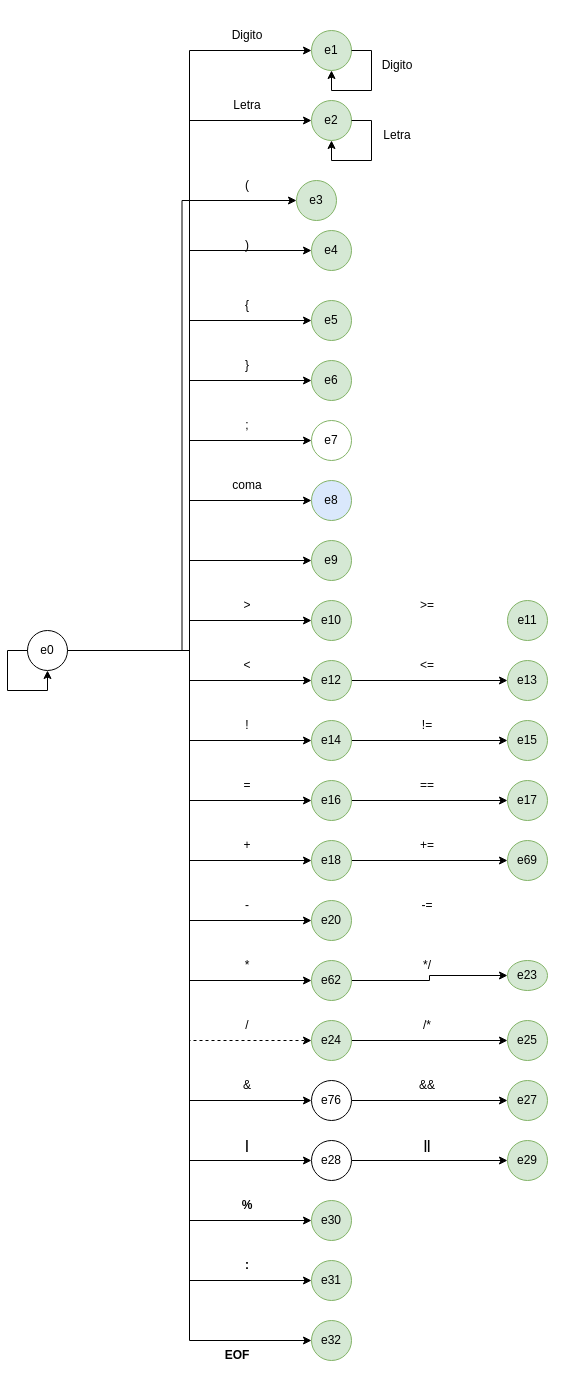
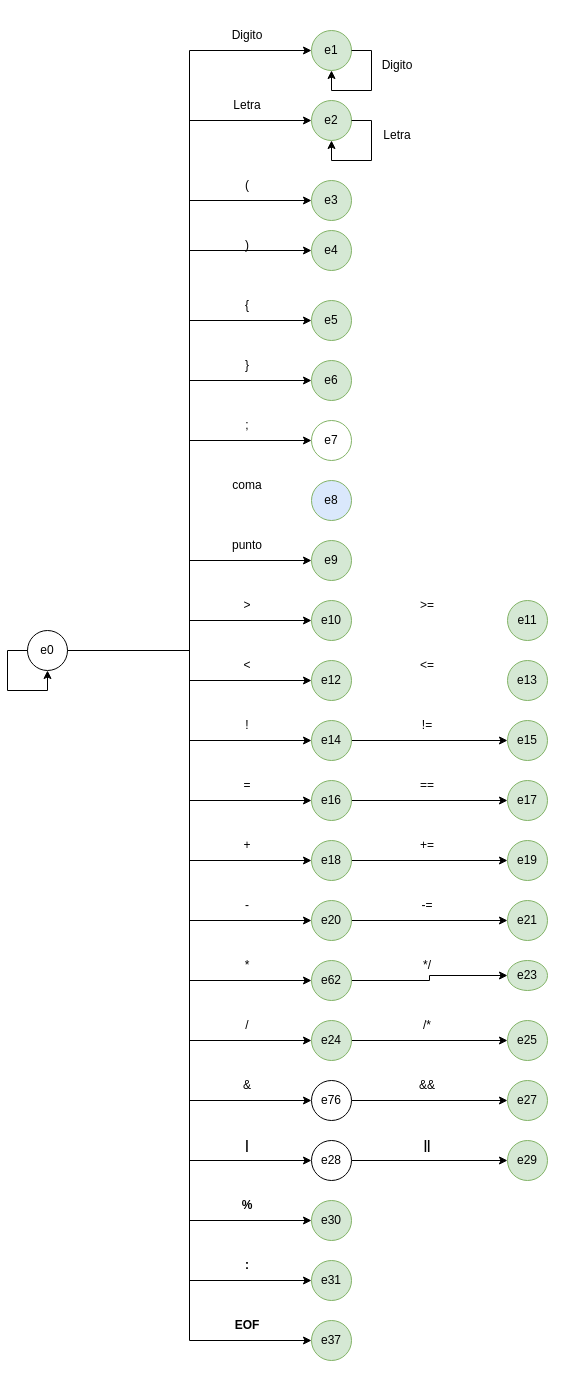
node "e3": moved (317, 201) -> (332, 201)
edge "e0" -> "e8": removed
node "punto": added
edge "e12" -> "e13": removed
node "e69": label "e69" -> "e19"
edge "e20" -> "e21": added
node "e21": added
edge "e0" -> "e24": style dashed -> solid
node "e32": label "e32" -> "e37"
node "EOF": moved (238, 1356) -> (248, 1326)
